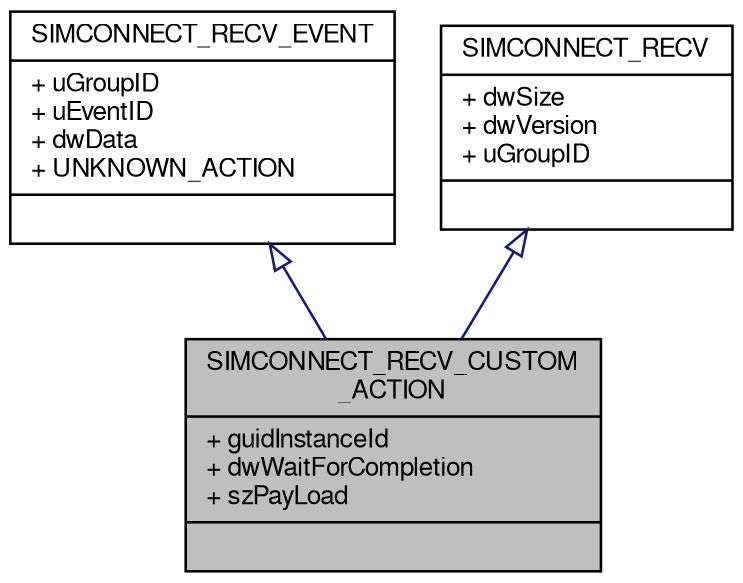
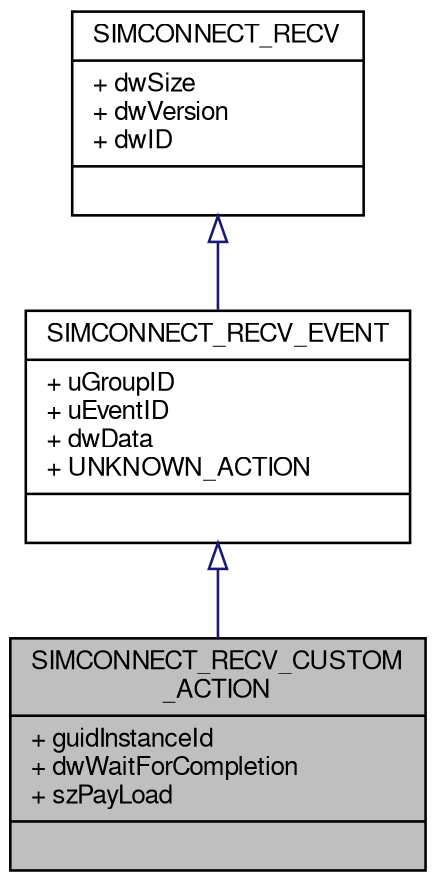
node "SIMCONNECT_RECV": text "+ uGroupID" -> "+ dwID"
edge "SIMCONNECT_RECV_CUSTOM" -> "SIMCONNECT_RECV": now "SIMCONNECT_RECV_EVENT" -> "SIMCONNECT_RECV"
